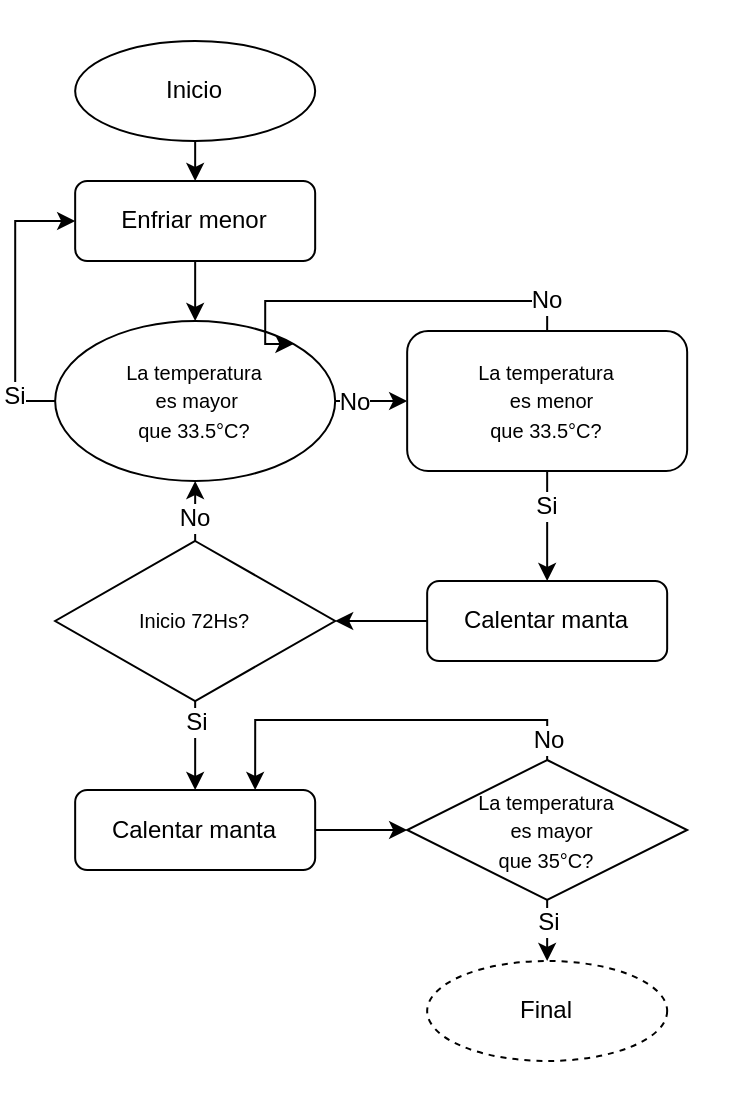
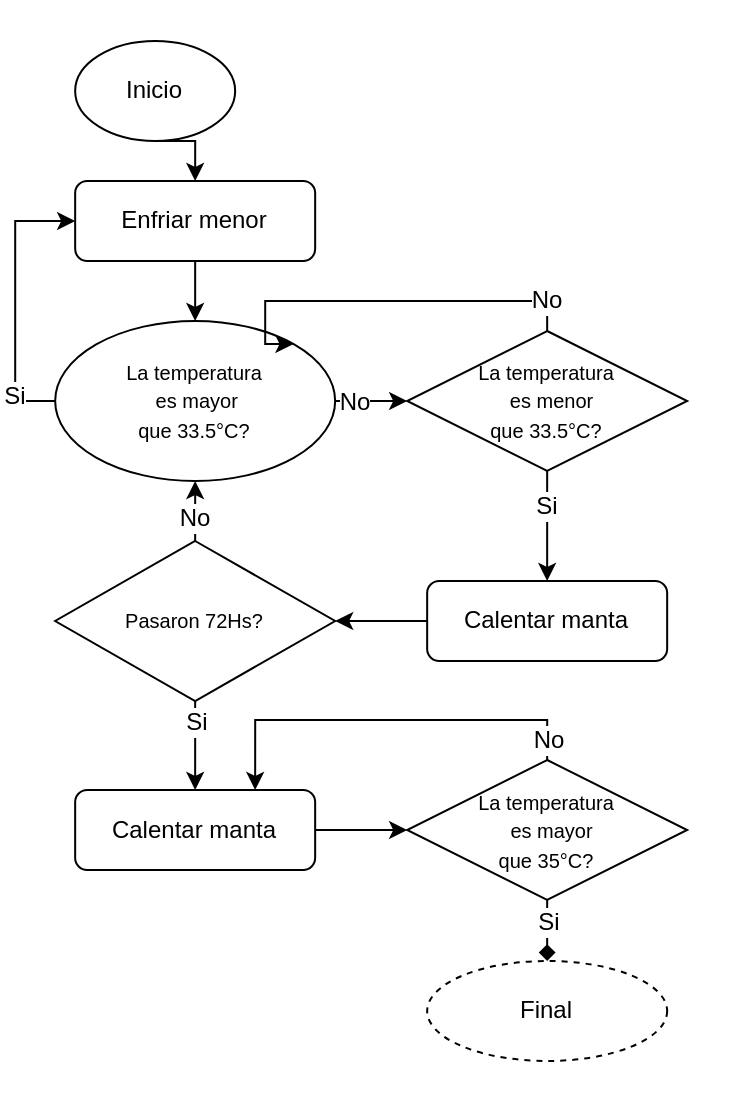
node "Inicio": size 240x100 -> 160x100
node "La temperatura es menor que 33.5°C?": shape rounded rectangle -> diamond
node "Inicio 72Hs?": label "Inicio 72Hs?" -> "Pasaron 72Hs?"
edge "La temperatura es mayor que 35°C?" -> "Final": arrowhead classic -> diamond
